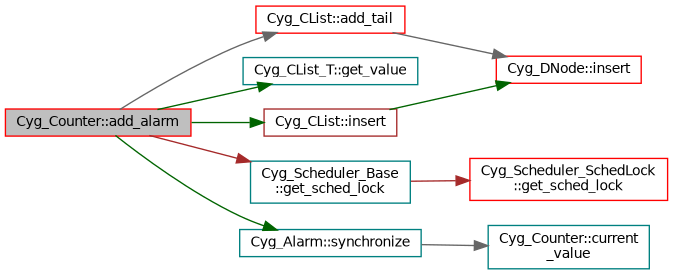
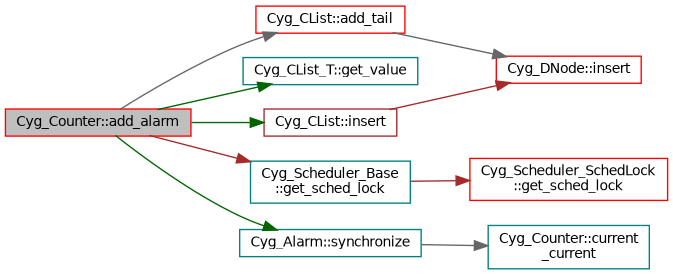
edge "Cyg_CList::insert" -> "Cyg_DNode::insert": color darkgreen -> brown
node "Cyg_Counter::current _value": label "Cyg_Counter::current _value" -> "Cyg_Counter::current _current"
